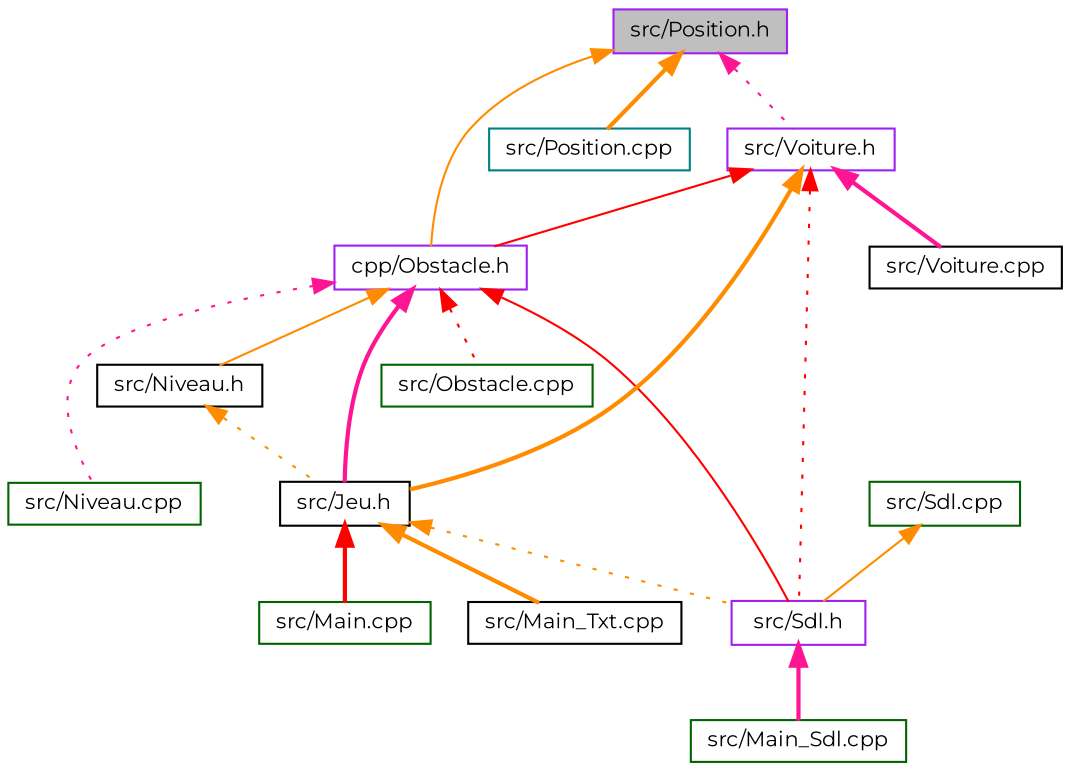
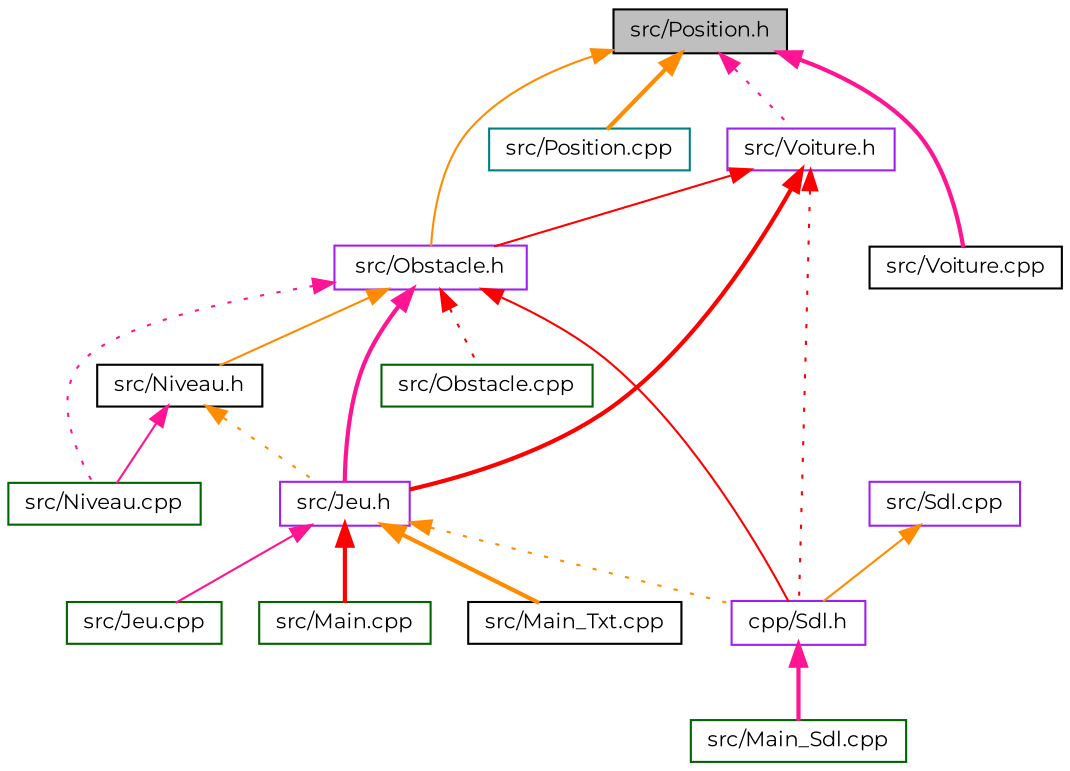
node "src/Position.h": color purple -> black
edge "src/Voiture.cpp" -> "src/Voiture.h": now "src/Voiture.cpp" -> "src/Position.h"
node "cpp/Obstacle.h": label "cpp/Obstacle.h" -> "src/Obstacle.h"
edge "src/Jeu.h" -> "src/Voiture.h": color darkorange -> red
edge "src/Niveau.cpp" -> "src/Niveau.h": added
node "src/Jeu.h": color black -> purple
node "src/Sdl.cpp": color darkgreen -> purple
node "src/Jeu.cpp": added
node "src/Sdl.h": label "src/Sdl.h" -> "cpp/Sdl.h"
